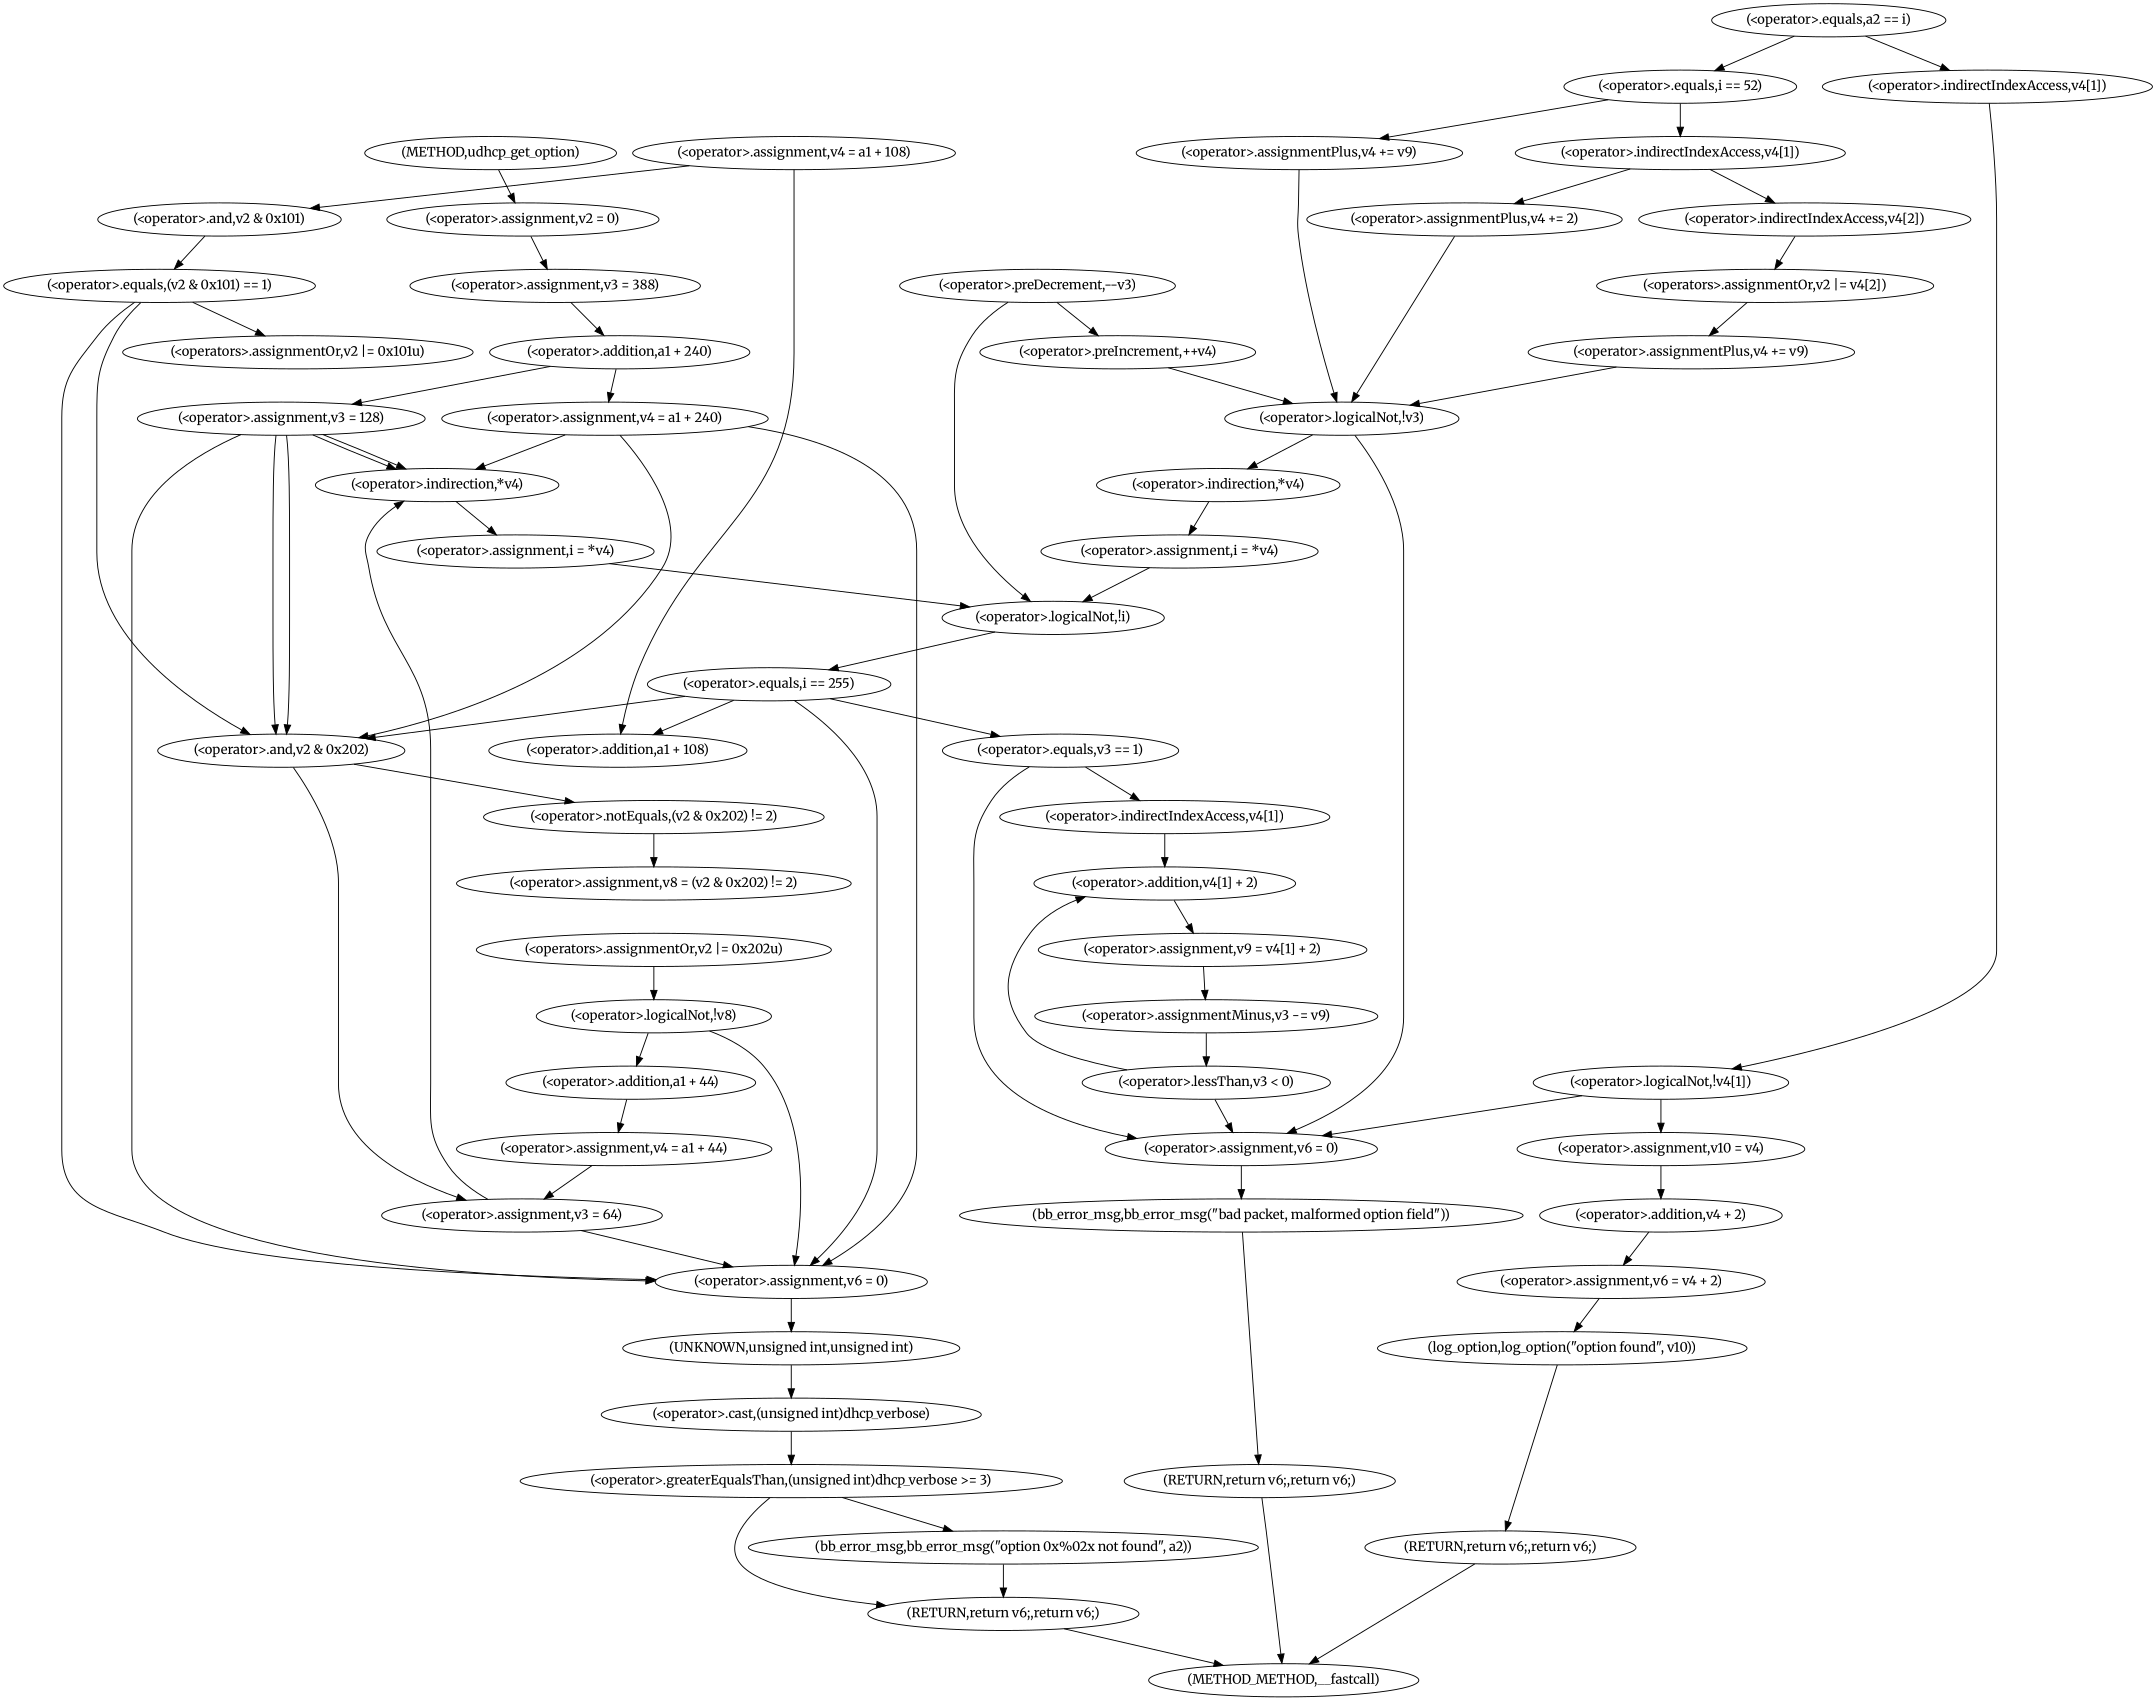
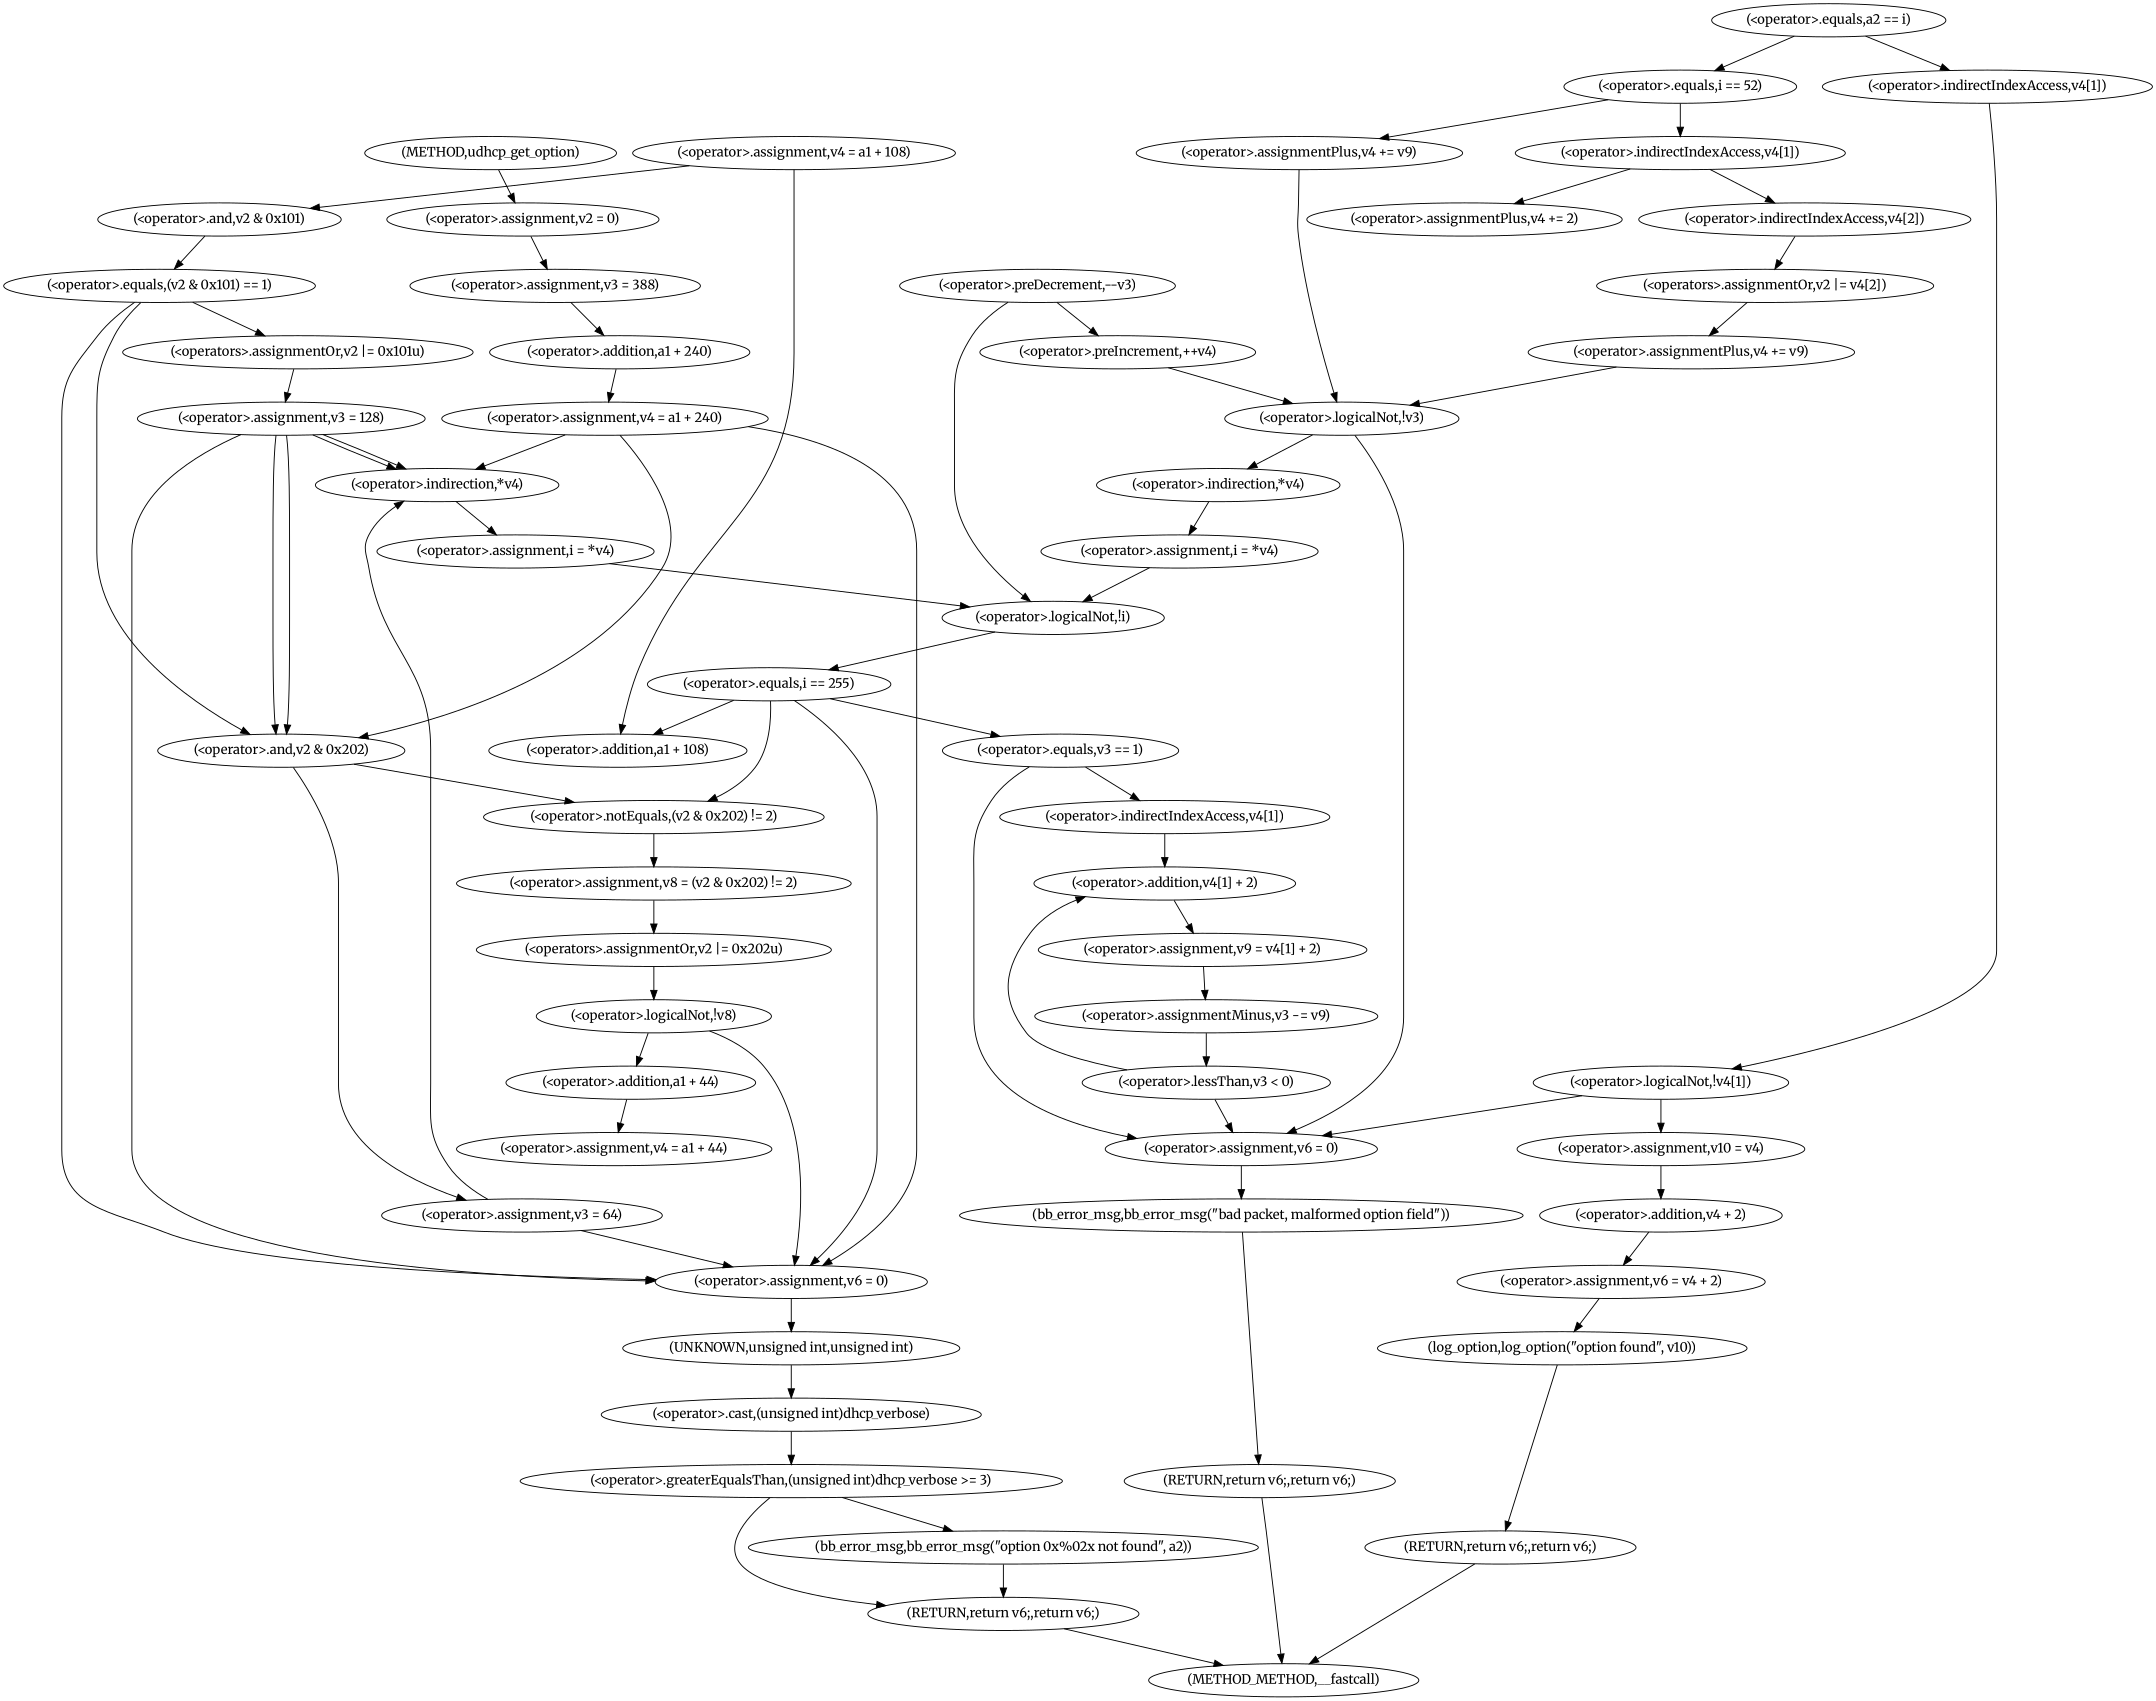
edge "(<operator>.assignmentPlus,v4 += 2)" -> "(<operator>.logicalNot,!v3)": removed
edge "(<operator>.addition,a1 + 240)" -> "(<operator>.assignment,v3 = 128)": now "(<operators>.assignmentOr,v2 |= 0x101u)" -> "(<operator>.assignment,v3 = 128)"
edge "(<operator>.equals,i == 255)" -> "(<operator>.and,v2 & 0x202)": now "(<operator>.equals,i == 255)" -> "(<operator>.notEquals,(v2 & 0x202) != 2)"
edge "(<operator>.assignment,v8 = (v2 & 0x202) != 2)" -> "(<operators>.assignmentOr,v2 |= 0x202u)": added
edge "(<operator>.assignment,v4 = a1 + 44)" -> "(<operator>.assignment,v3 = 64)": removed
